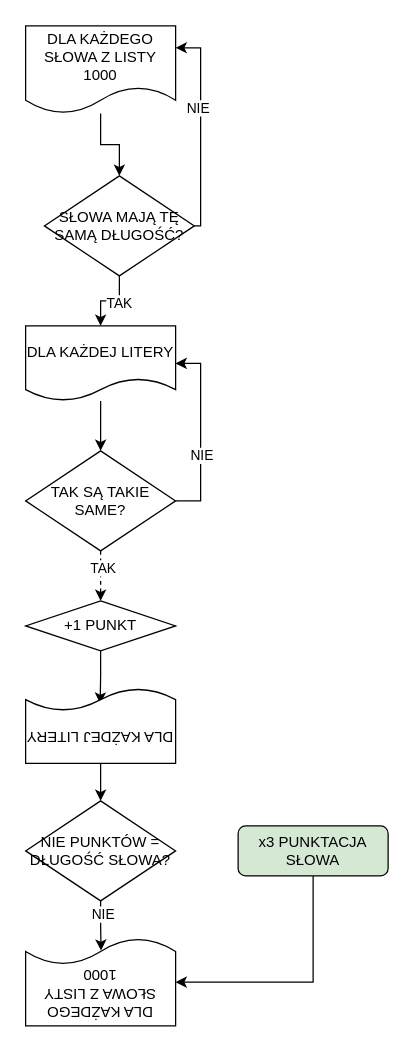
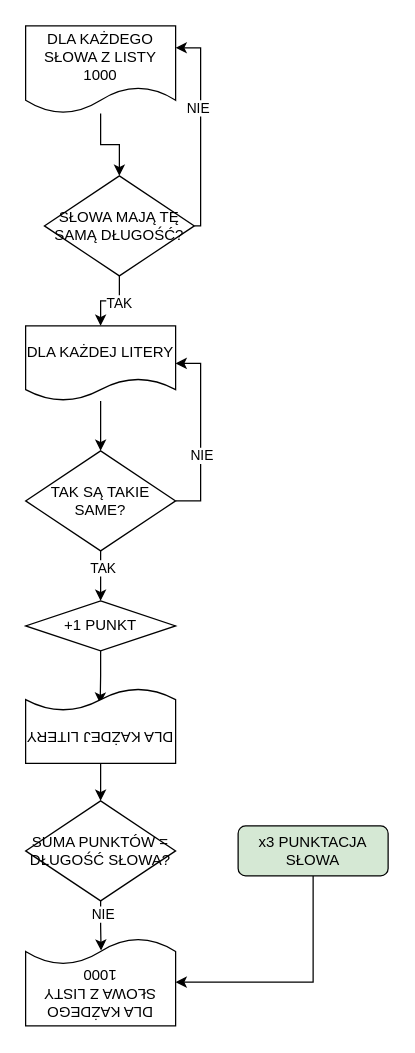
edge "TAK SĄ TAKIE SAME?" -> "+1 PUNKT": style dashed -> solid
node "NIE PUNKTÓW = DŁUGOŚĆ SŁOWA?": label "NIE PUNKTÓW = DŁUGOŚĆ SŁOWA?" -> "SUMA PUNKTÓW = DŁUGOŚĆ SŁOWA?"
